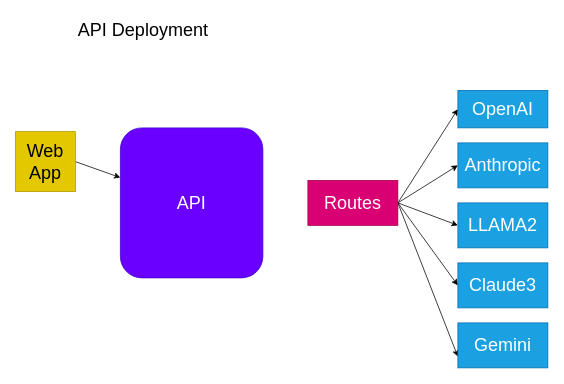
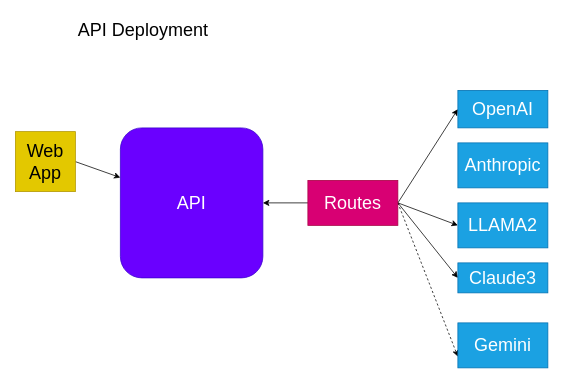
edge "Routes" -> "Anthropic": now "Routes" -> "API"
edge "Routes" -> "Gemini": style solid -> dashed
node "Claude3": size 90x45 -> 90x30
